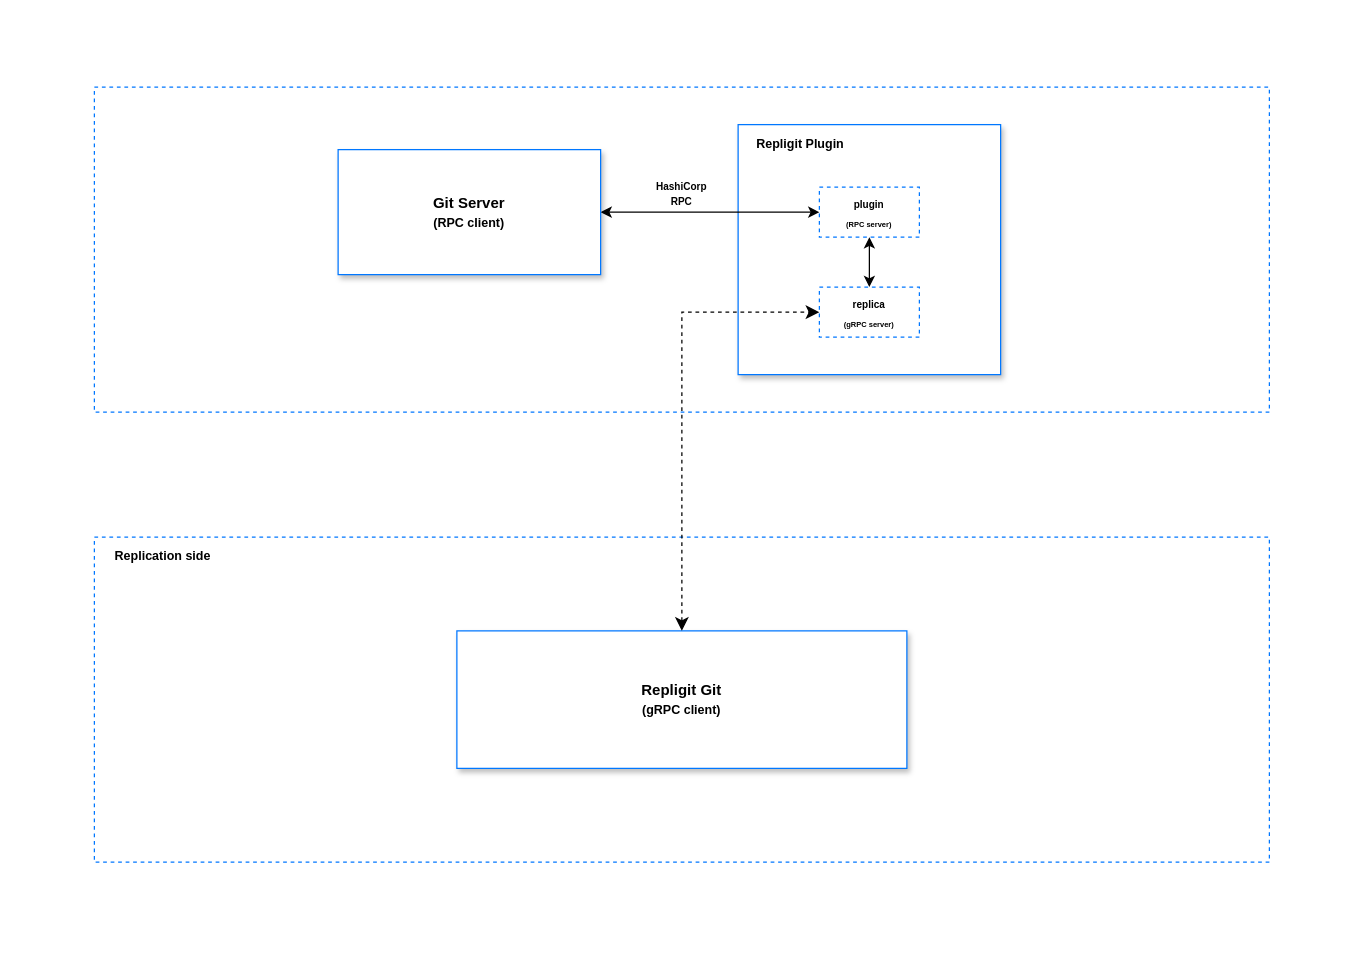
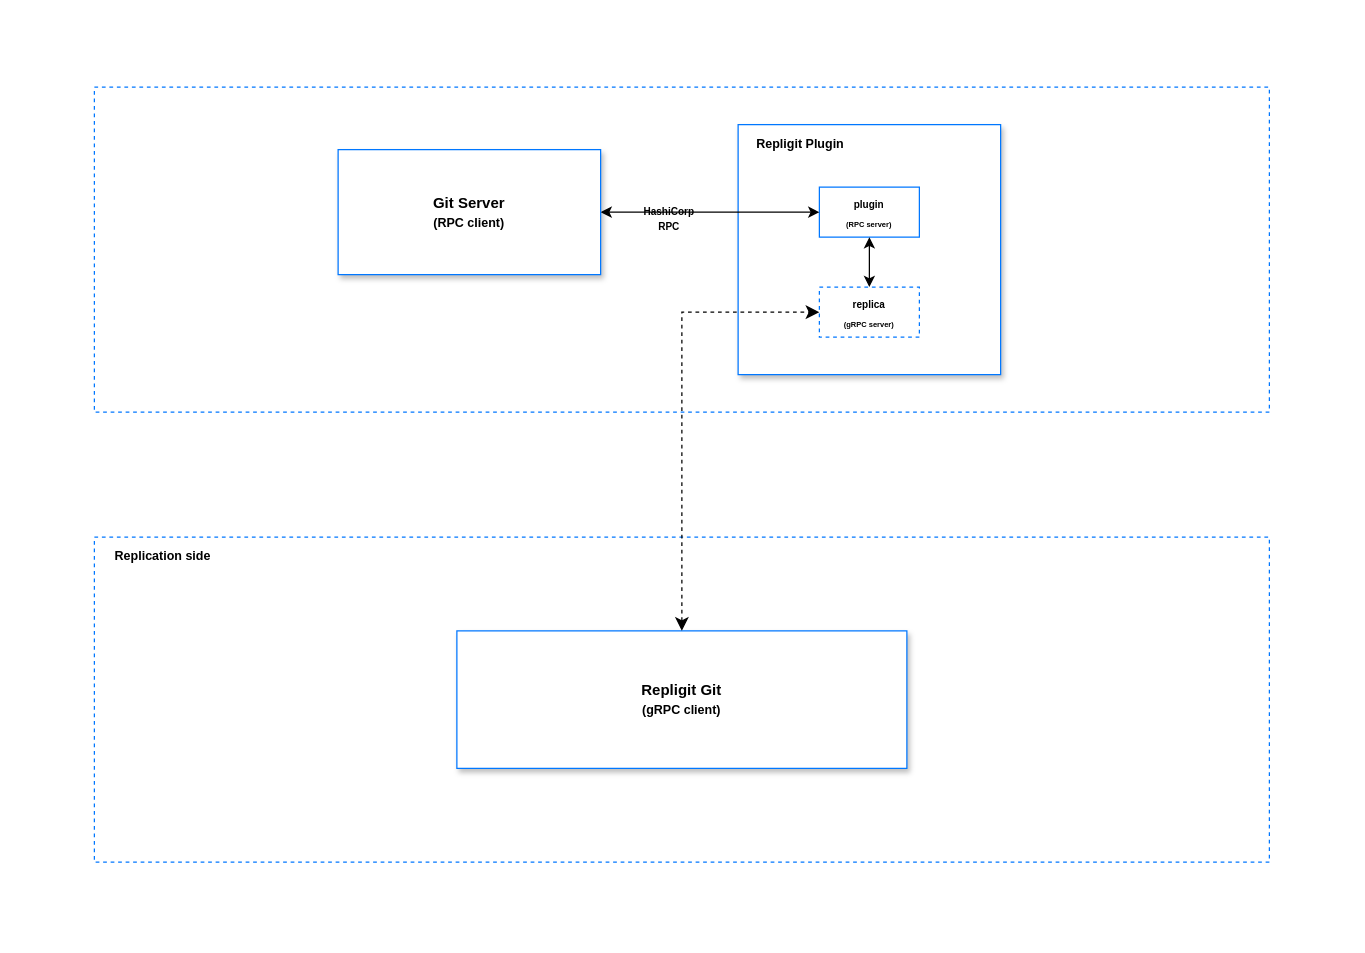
node "HashiCorp RPC": moved (682, 193) -> (669, 218)
node "plugin (RPC server)": style dashed -> solid
